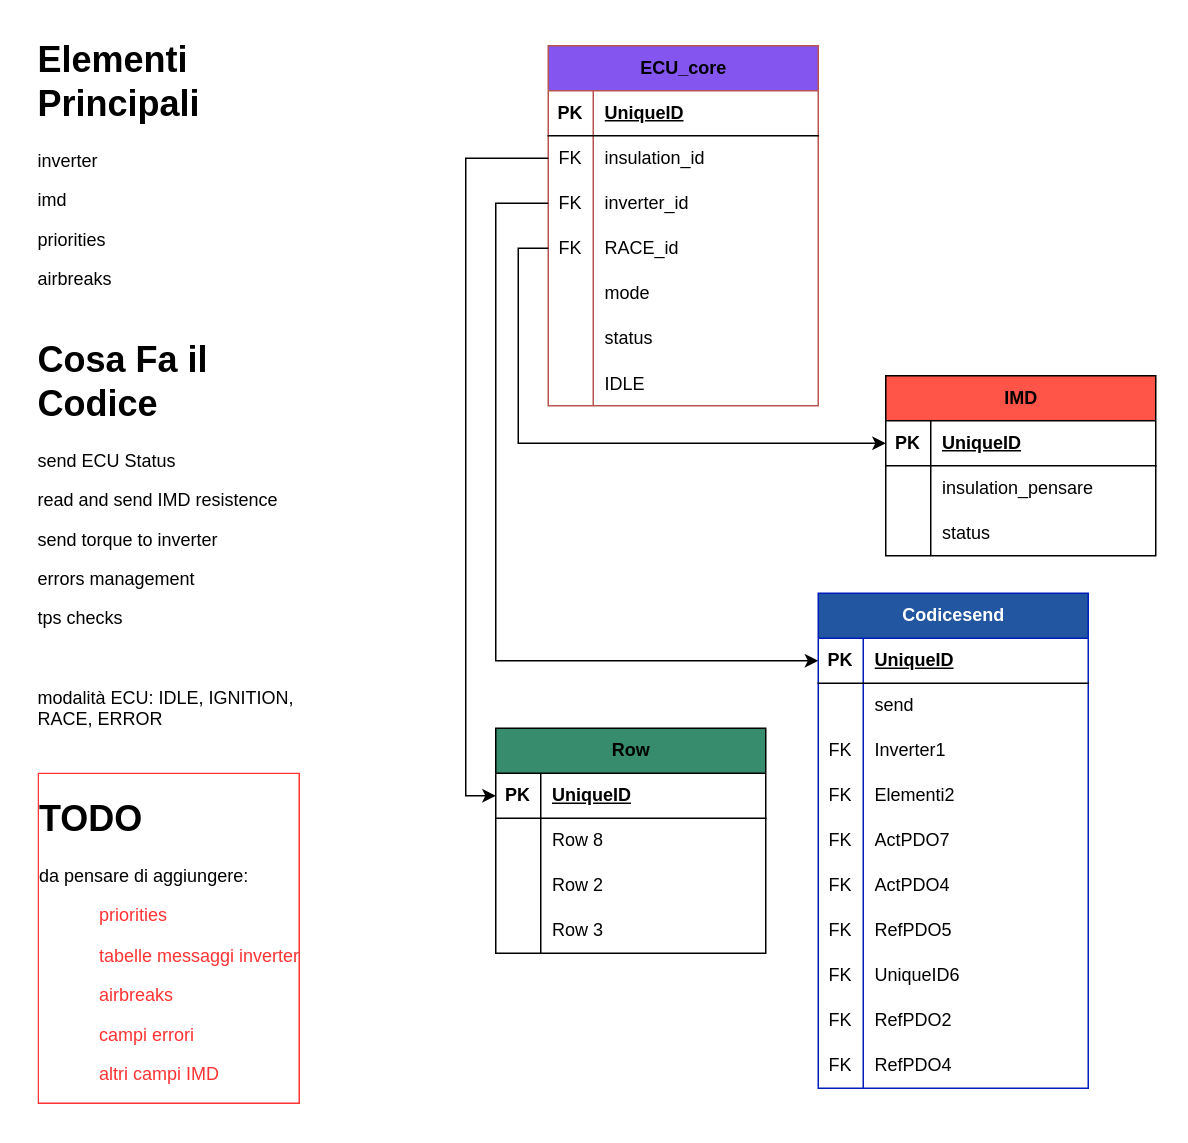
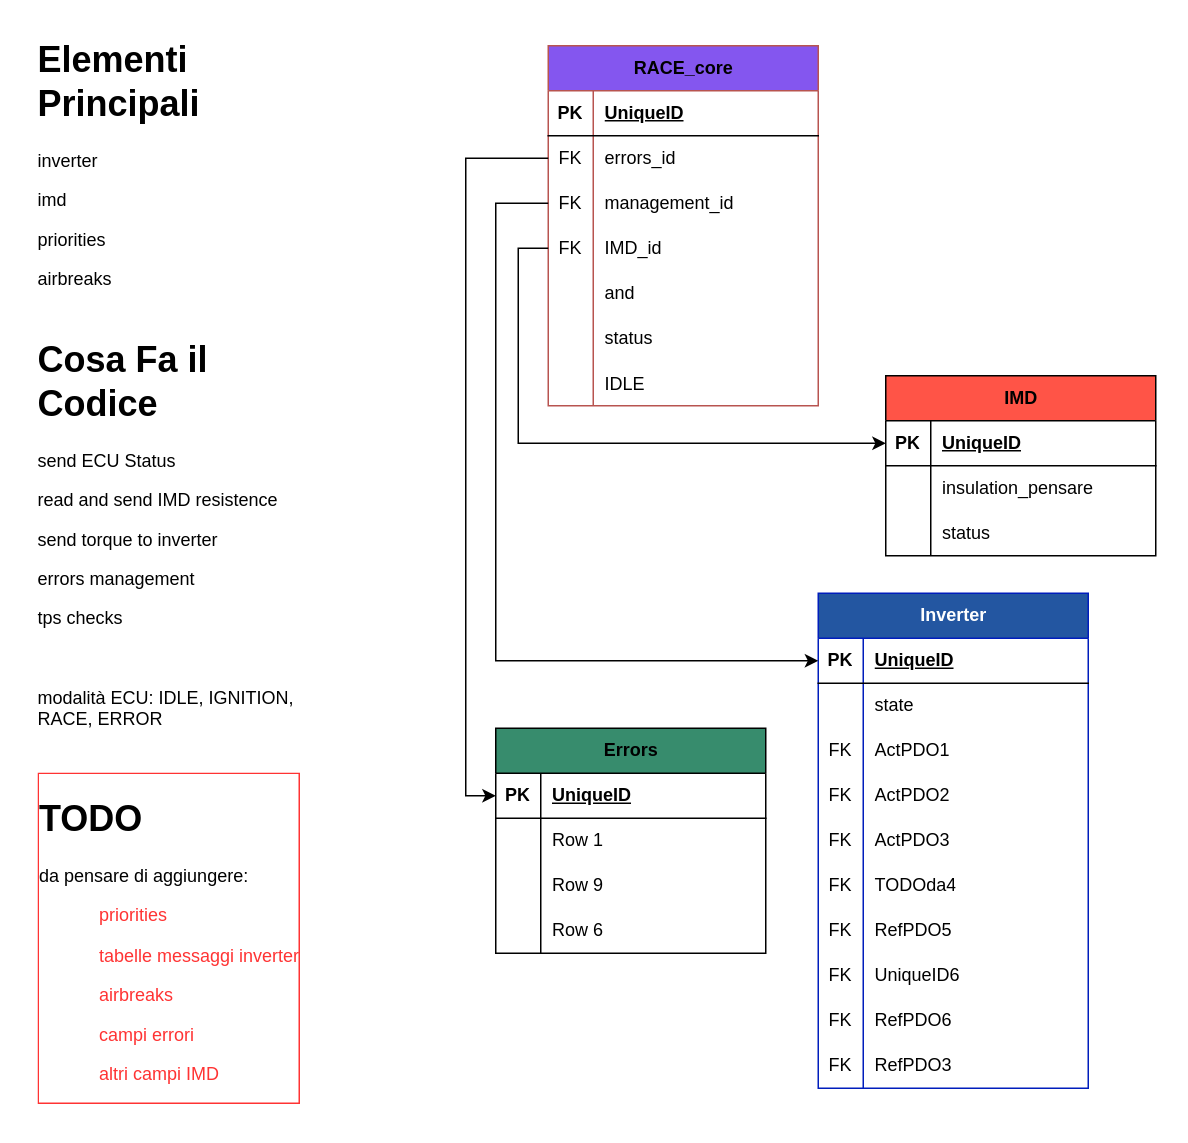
node "ECU_core": label "ECU_core" -> "RACE_core"
node "insulation_id": label "insulation_id" -> "errors_id"
node "inverter_id": label "inverter_id" -> "management_id"
node "RACE_id": label "RACE_id" -> "IMD_id"
node "mode": label "mode" -> "and"
node "Codicesend": label "Codicesend" -> "Inverter"
node "send": label "send" -> "state"
node "Row": label "Row" -> "Errors"
node "Inverter1": label "Inverter1" -> "ActPDO1"
node "Elementi2": label "Elementi2" -> "ActPDO2"
node "Row 8": label "Row 8" -> "Row 1"
node "ActPDO7": label "ActPDO7" -> "ActPDO3"
node "Row 2": label "Row 2" -> "Row 9"
node "ActPDO4": label "ActPDO4" -> "TODOda4"
node "Row 3": label "Row 3" -> "Row 6"
node "RefPDO2": label "RefPDO2" -> "RefPDO6"
node "RefPDO4": label "RefPDO4" -> "RefPDO3"
